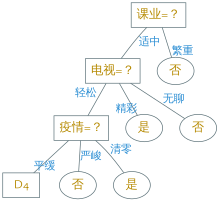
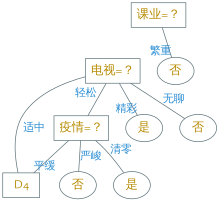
edge "课业=？" -- "电视=？": now "D4" -- "电视=？"
